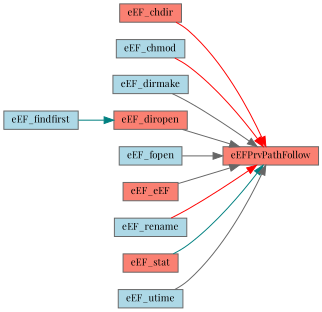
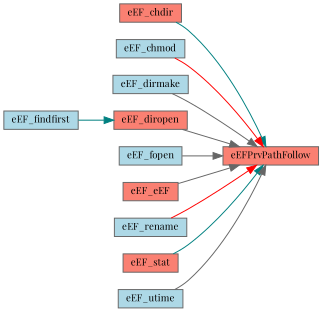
edge "eEF_chdir" -> "eEFPrvPathFollow": color red -> teal
